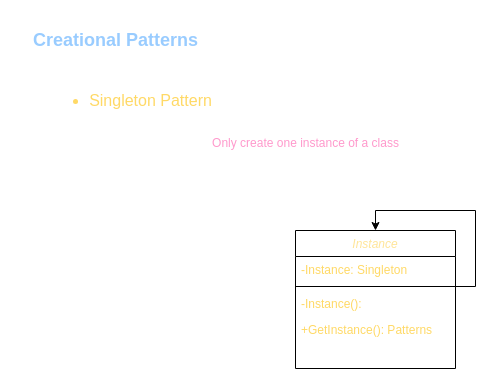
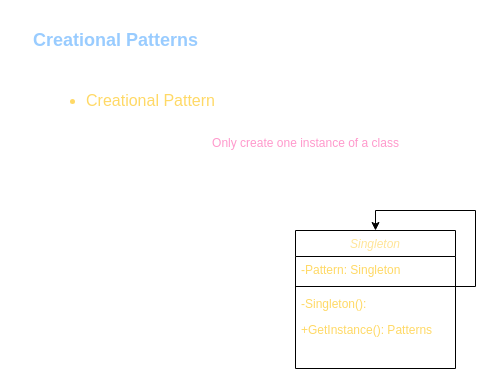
node "Singleton Pattern": label "Singleton Pattern" -> "Creational Pattern"
node "Instance": label "Instance" -> "Singleton"
node "-Instance: Singleton": label "-Instance: Singleton" -> "-Pattern: Singleton"
node "-Instance():": label "-Instance():" -> "-Singleton():"
